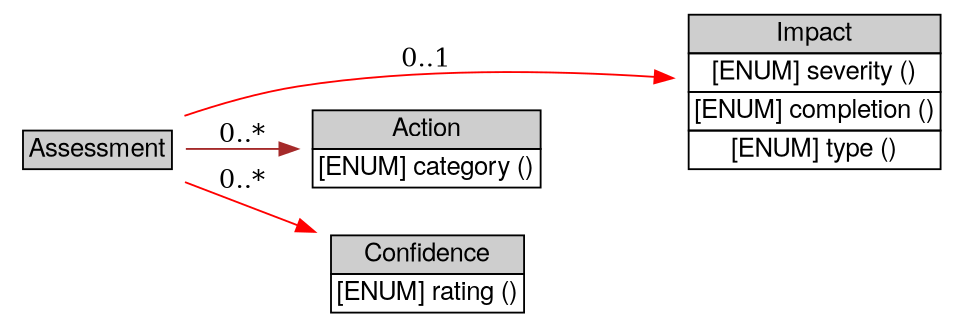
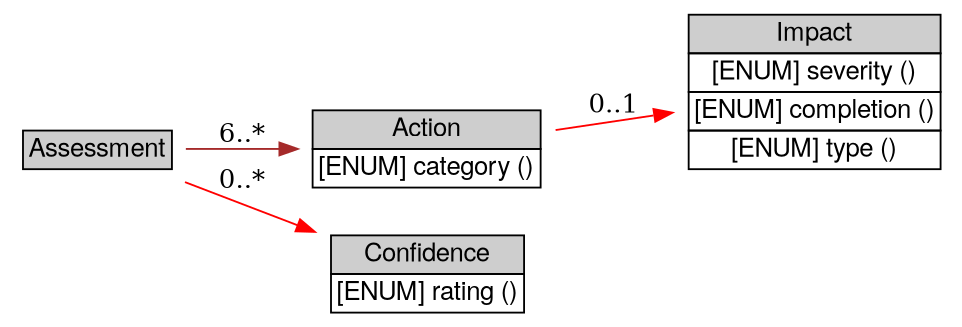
edge "Assessment" -> "Impact": now "Action" -> "Impact"
edge "Assessment" -> "Action": label "0..*" -> "6..*"
